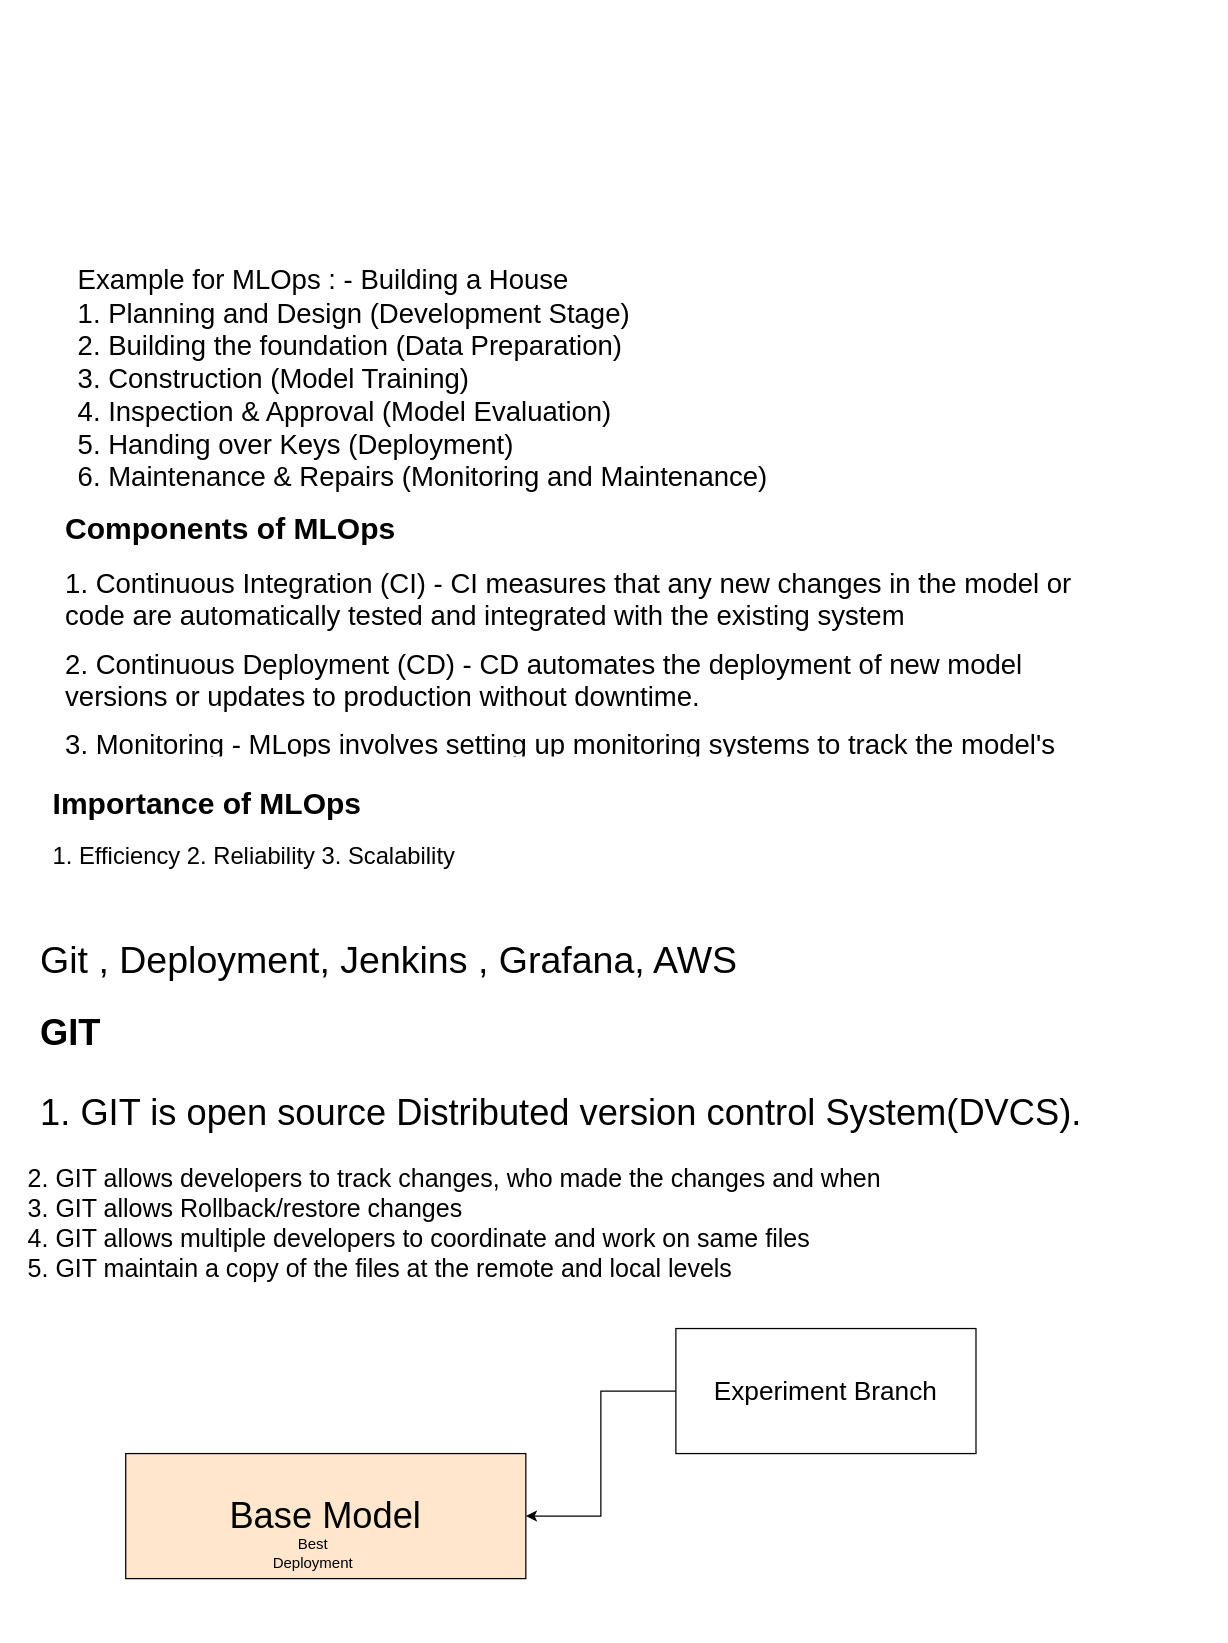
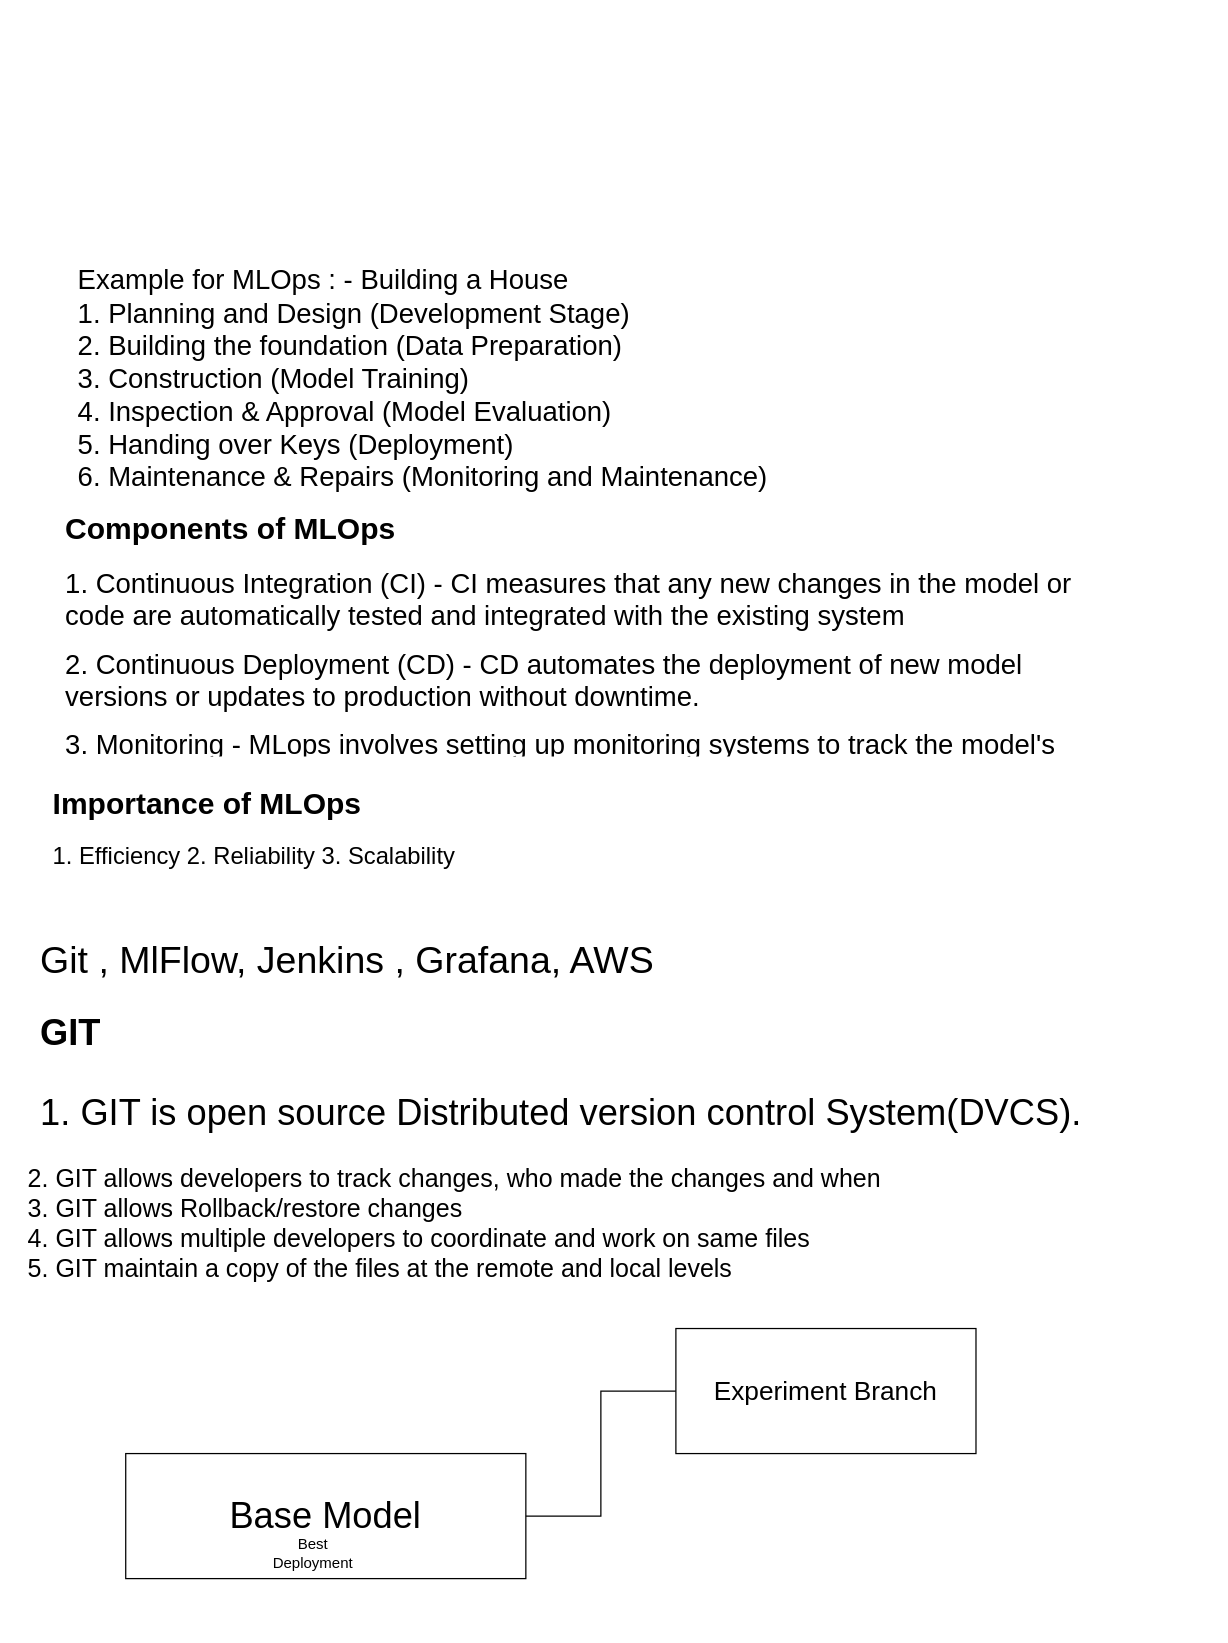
node "Git , Deployment, Jenkins , Grafana, AWS": label "Git , Deployment, Jenkins , Grafana, AWS" -> "Git , MlFlow, Jenkins , Grafana, AWS"
node "Base Model": fillcolor #ffe6cc -> #ffffff
edge "Experiment Branch" -> "Base Model": arrowhead classic -> none
